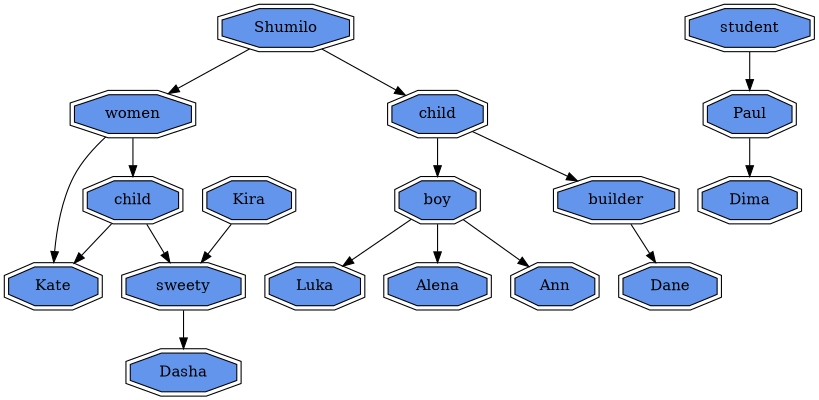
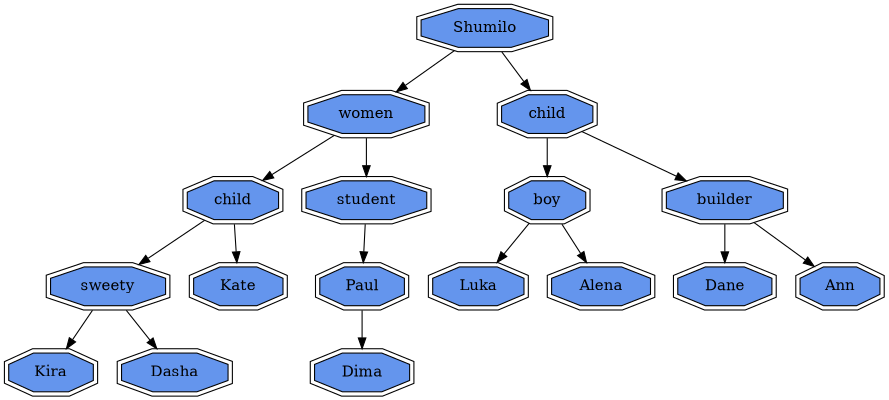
edge "women" -> "Kate": now "women" -> "student"
edge "Kira" -> "sweety": reversed
edge "boy" -> "Ann": now "builder" -> "Ann"
